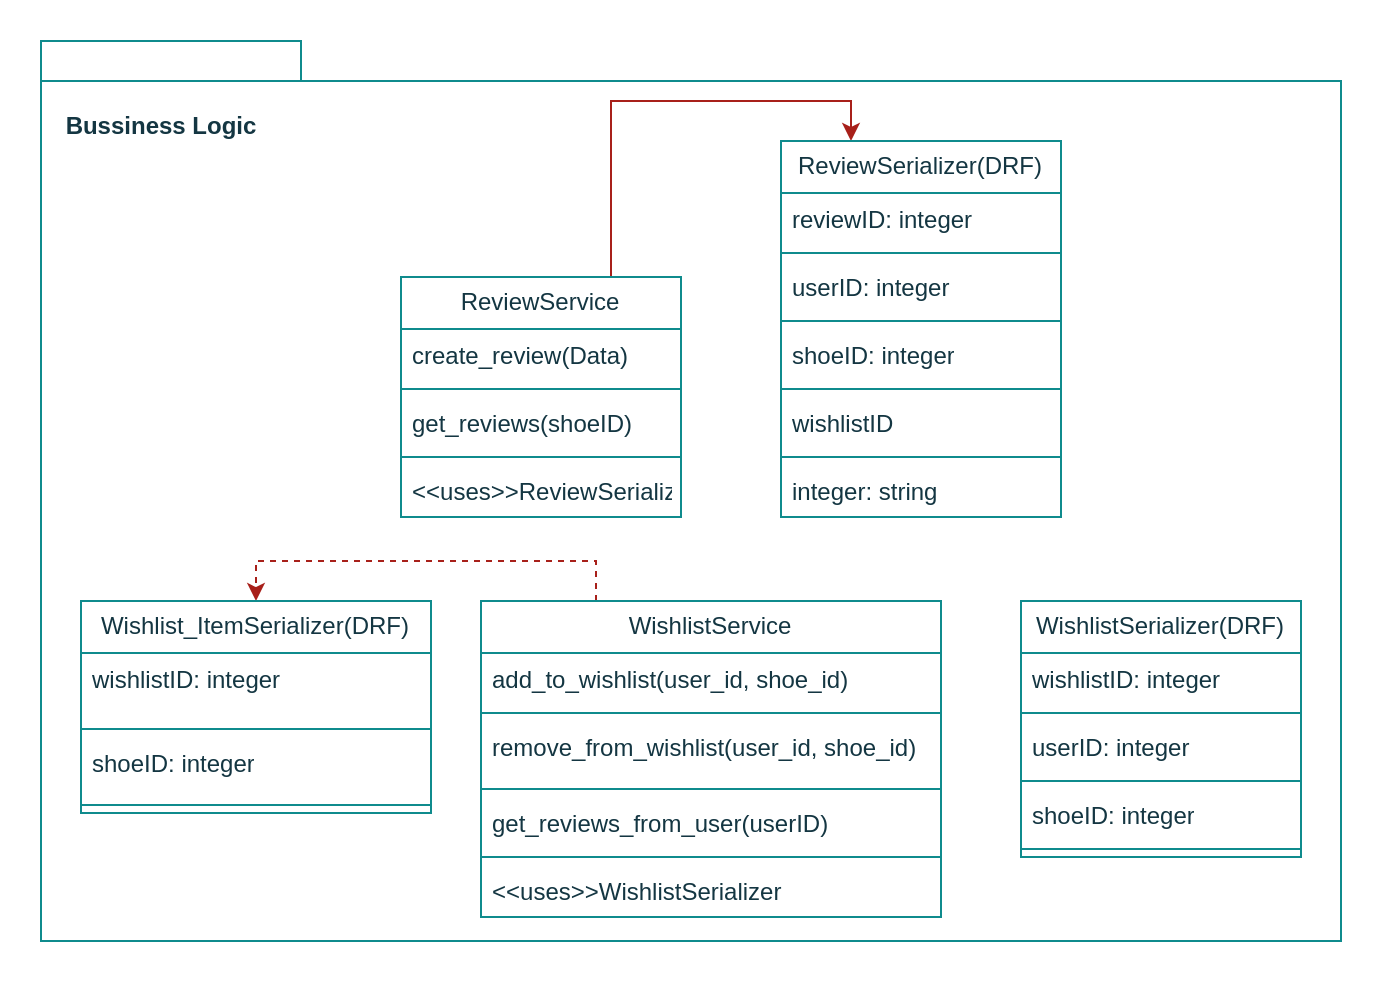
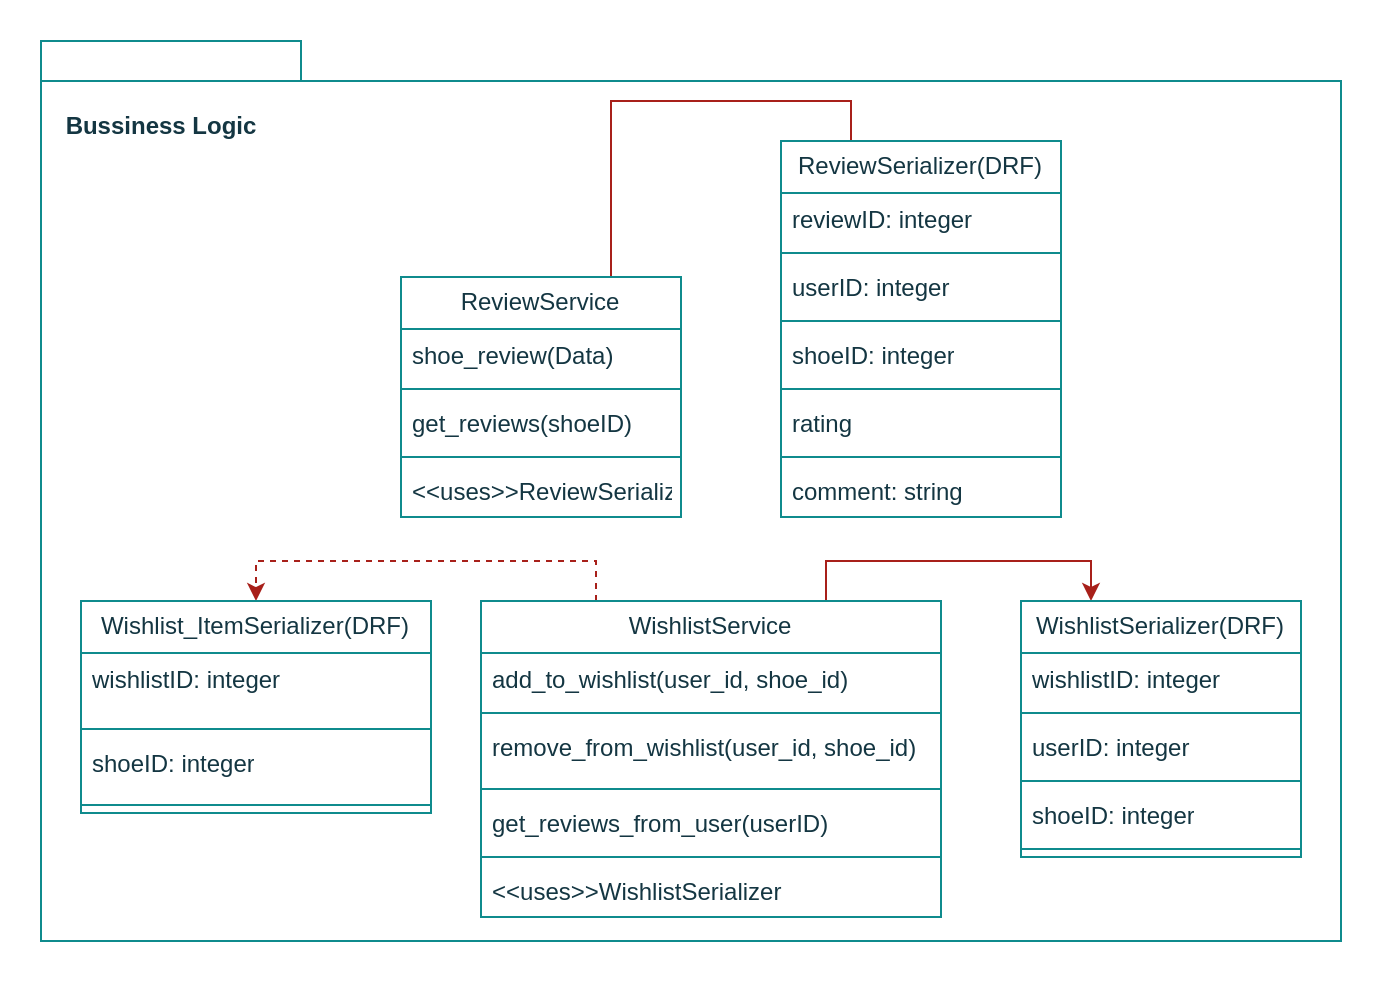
edge "ReviewService" -> "ReviewSerializer(DRF)": arrowhead classic -> none
node "create_review(Data)": label "create_review(Data)" -> "shoe_review(Data)"
node "wishlistID": label "wishlistID" -> "rating"
node "integer: string": label "integer: string" -> "comment: string"
edge "WishlistService" -> "WishlistSerializer(DRF)": added
